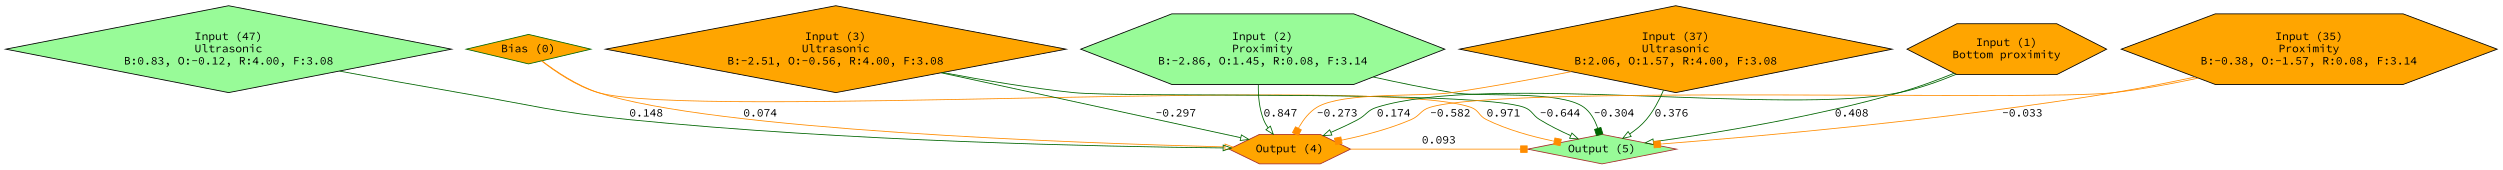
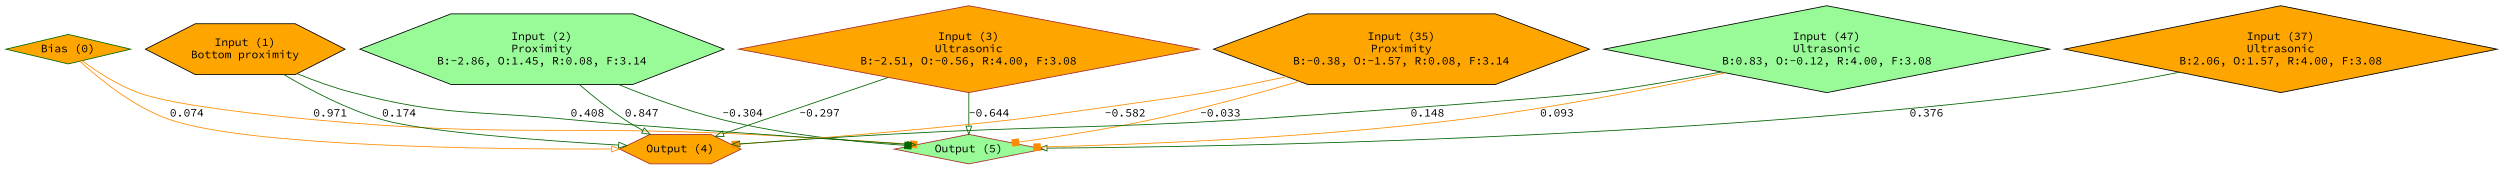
node "Input (3) Ultrasonic B:-2.51, O:-0.56, R:4.00, F:3.08": color black -> brown
edge "Input (37) Ultrasonic B:2.06, O:1.57, R:4.00, F:3.08" -> "Output (4)": removed, label "-0.273"
edge "Output (4)" -> "Output (5)": now "Input (47) Ultrasonic B:0.83, O:-0.12, R:4.00, F:3.08" -> "Output (5)"
